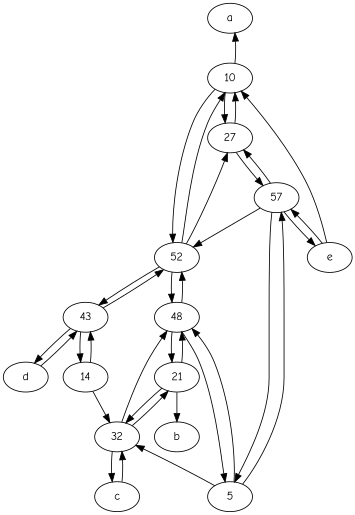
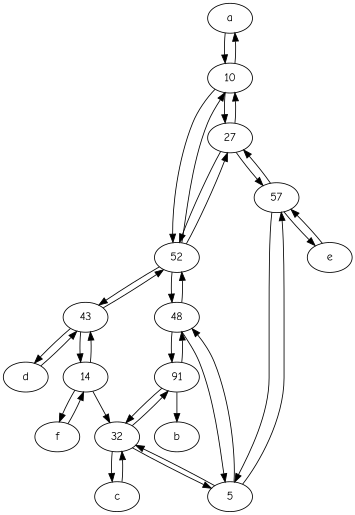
edge "e" -> "10": now "a" -> "10"
edge "57" -> "52": now "27" -> "52"
node "21": label "21" -> "91"
edge "32" -> "48": now "32" -> "5"
node "f": added
